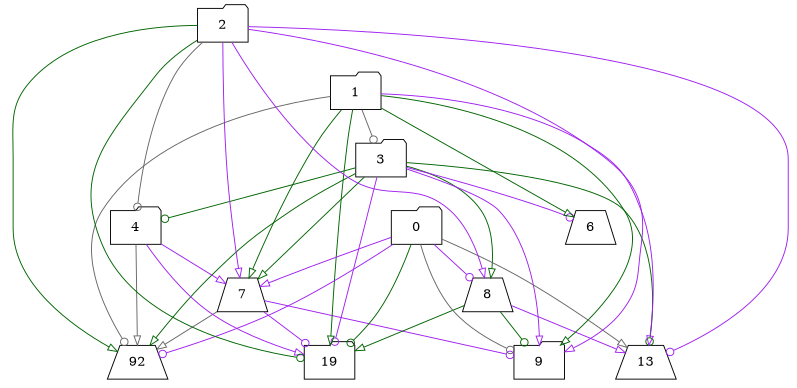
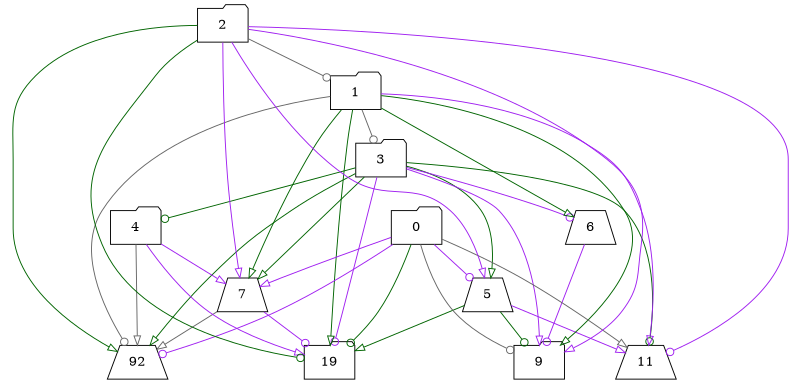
edge "2" -> "4": now "2" -> "1"
node "8": label "8" -> "5"
edge "7" -> "9": now "6" -> "9"
node "13": label "13" -> "11"
